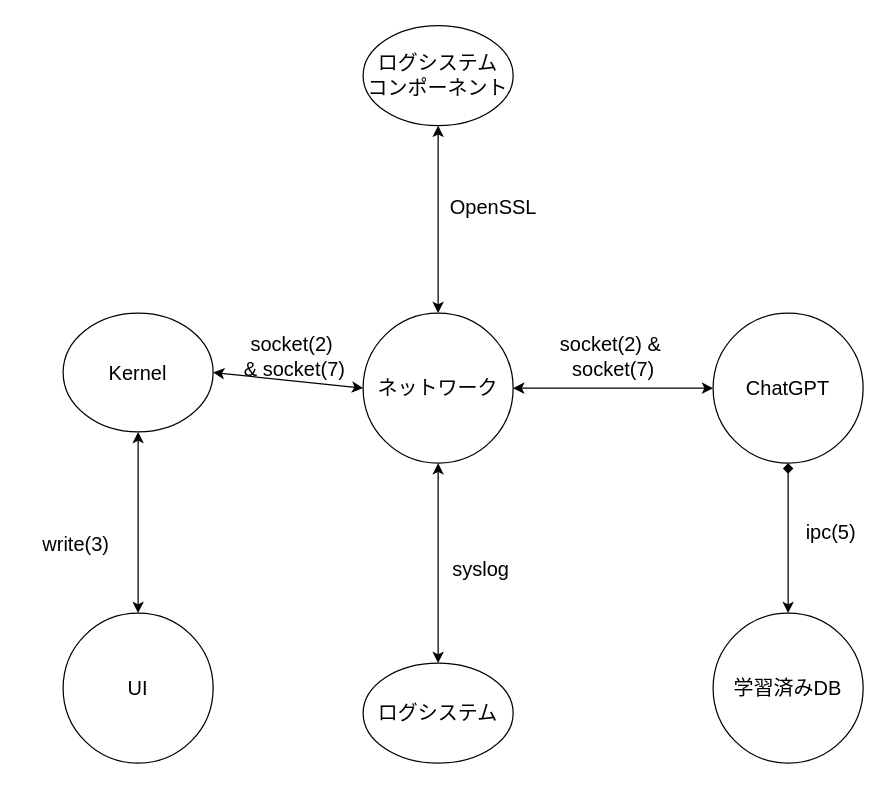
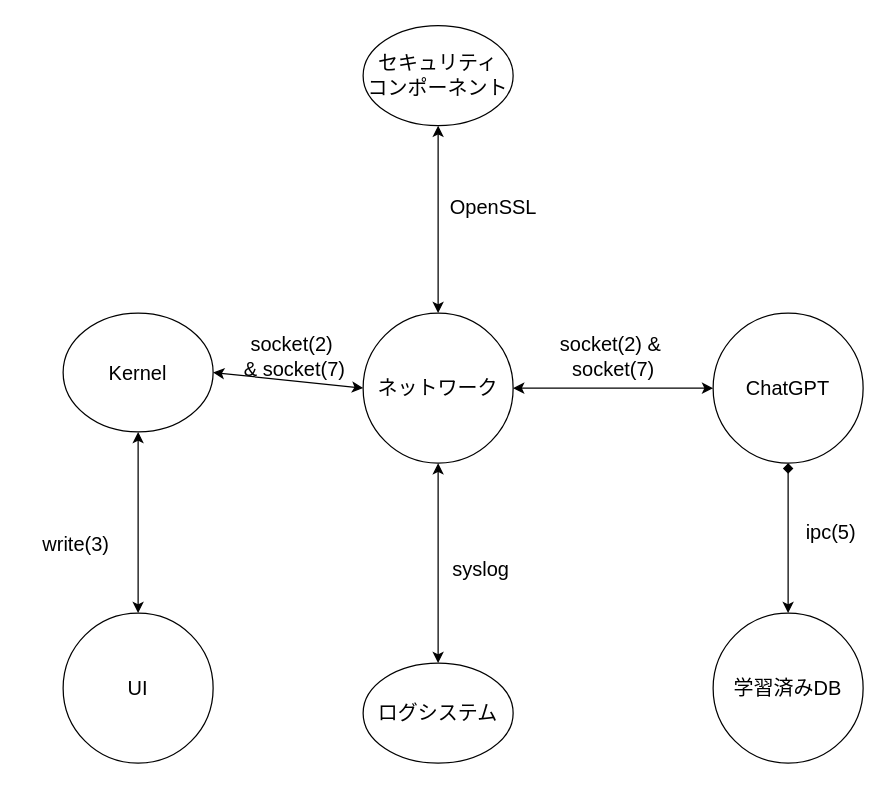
node "ログシステム コンポーネント": label "ログシステム コンポーネント" -> "セキュリティ コンポーネント"
